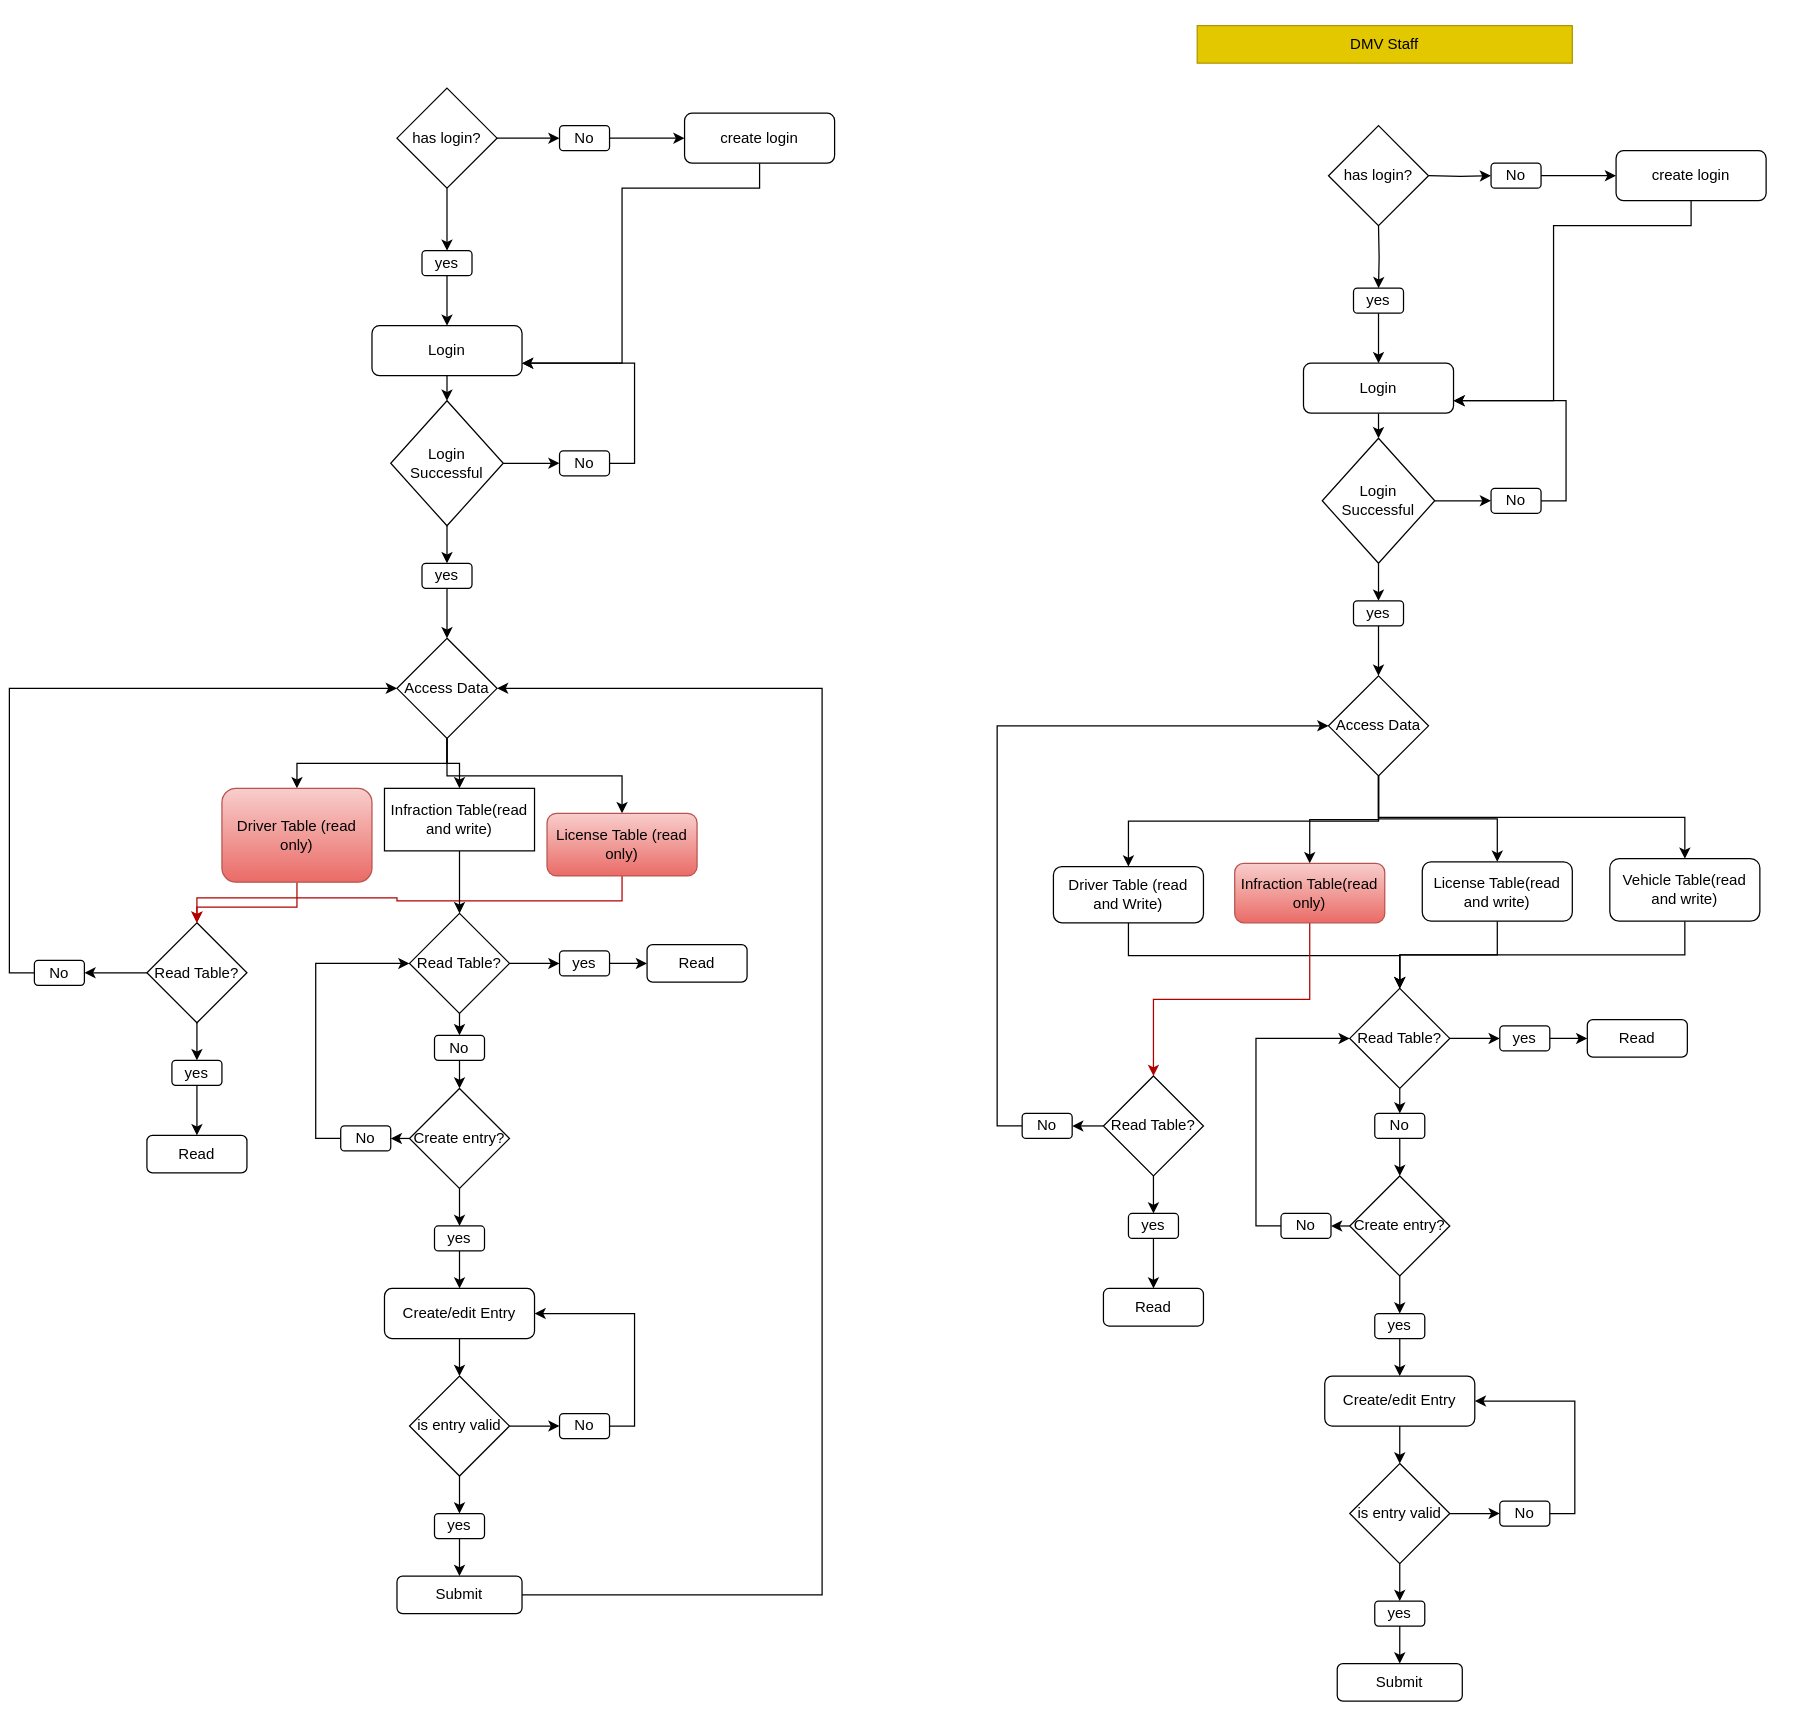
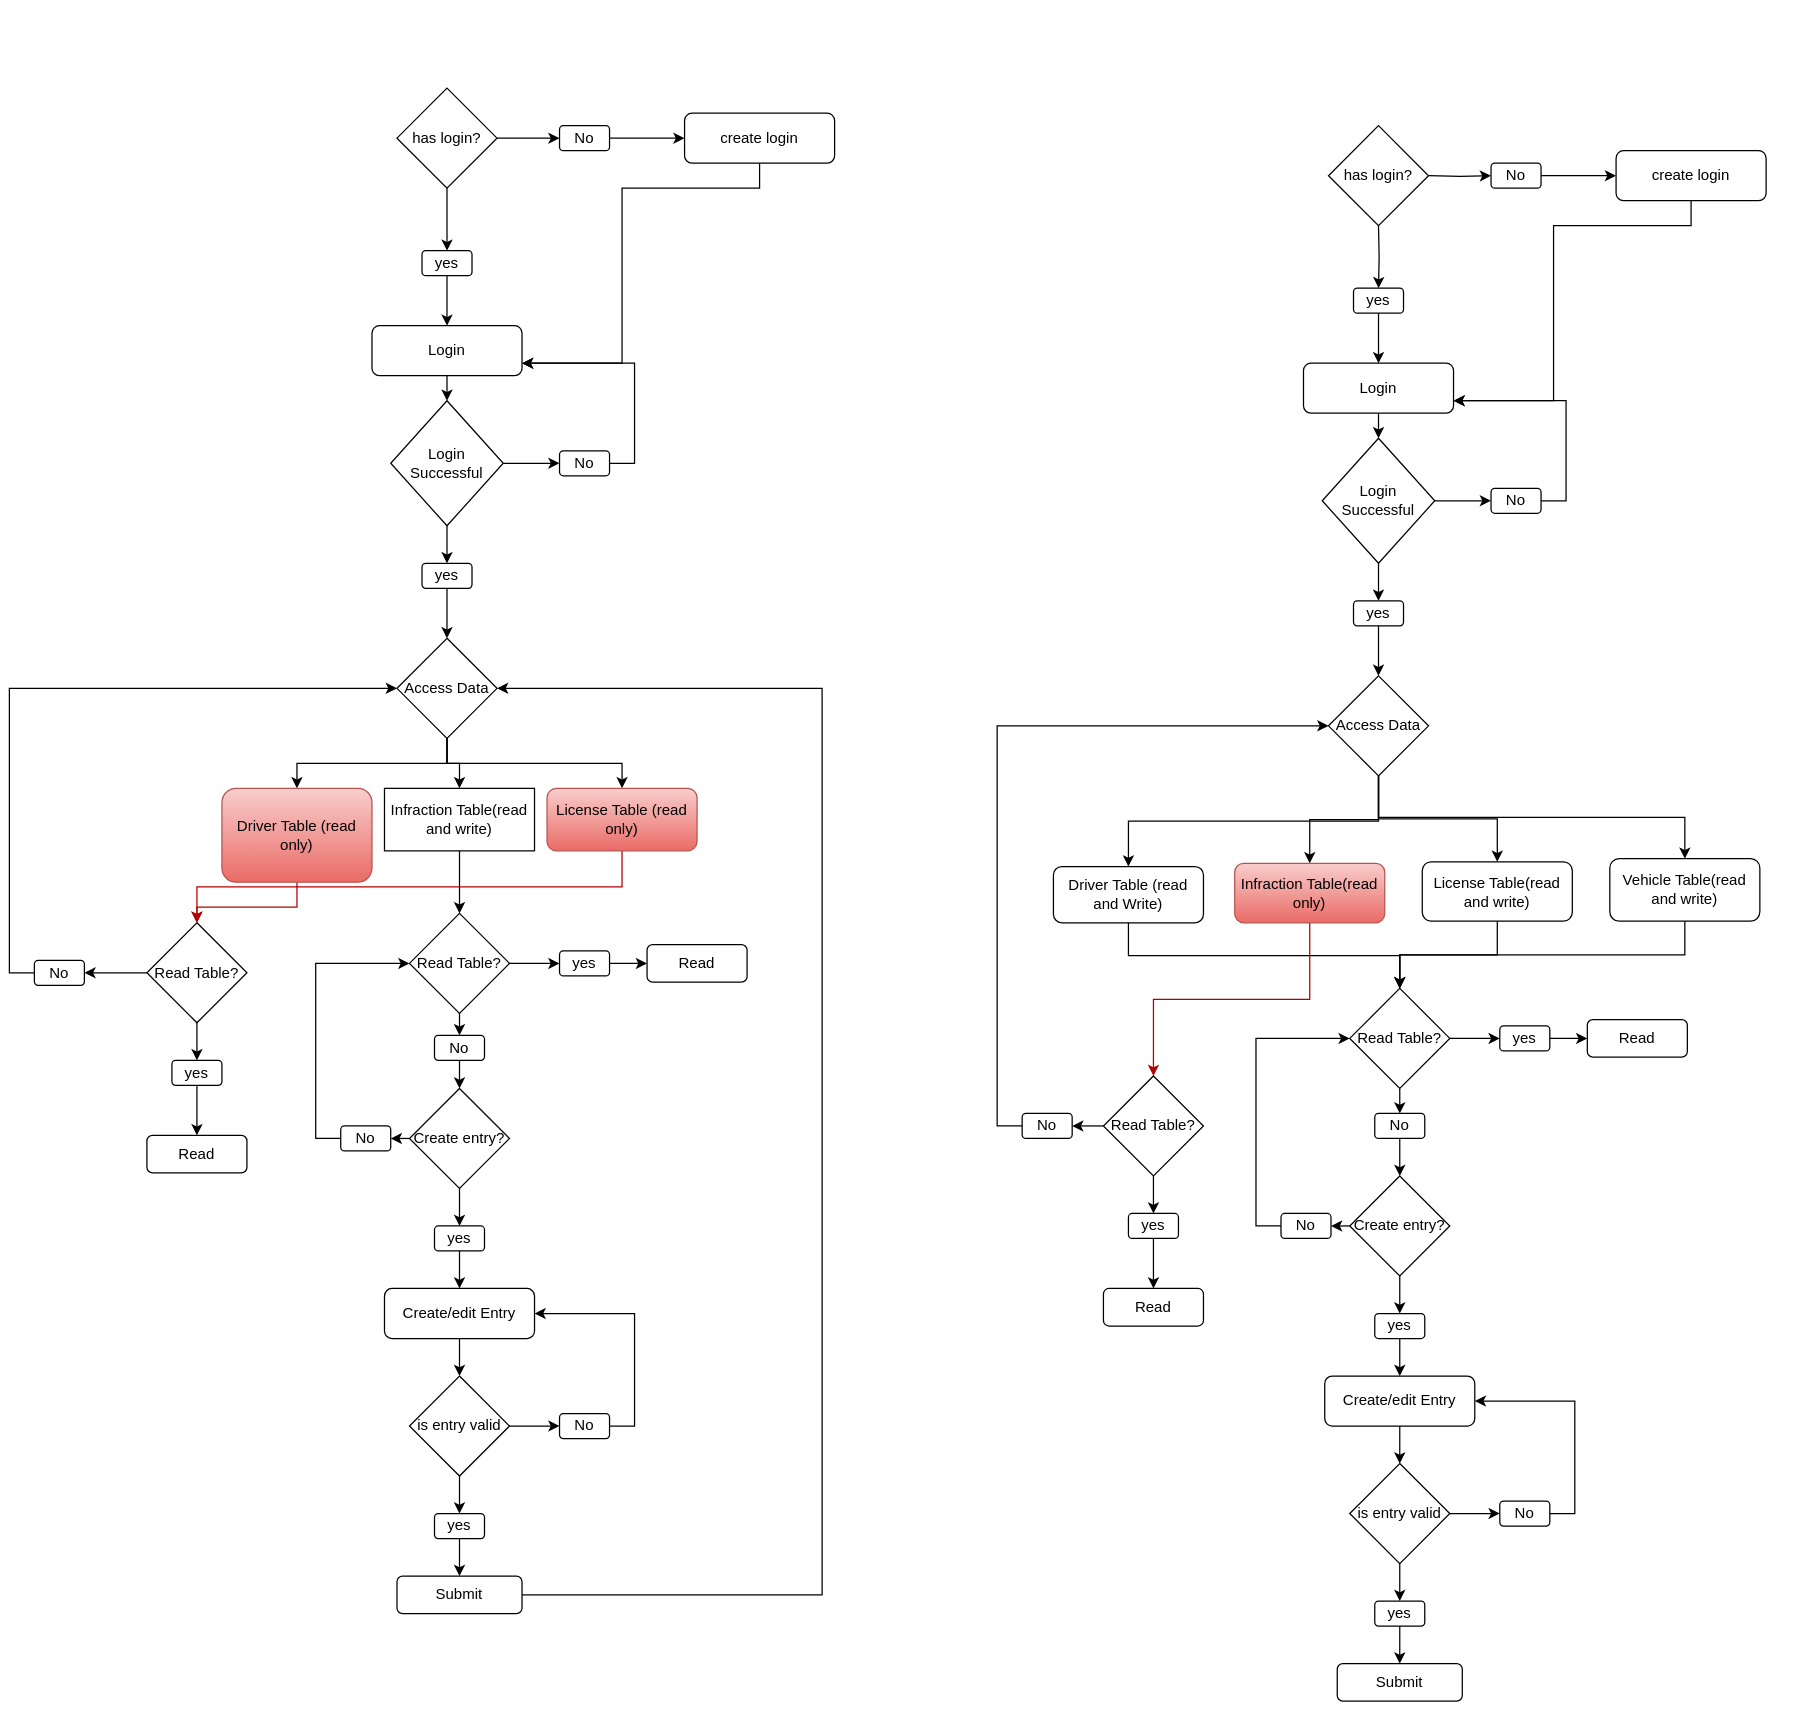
node "DMV Staff": removed
node "License Table (read only)": moved (622, 844) -> (622, 819)
